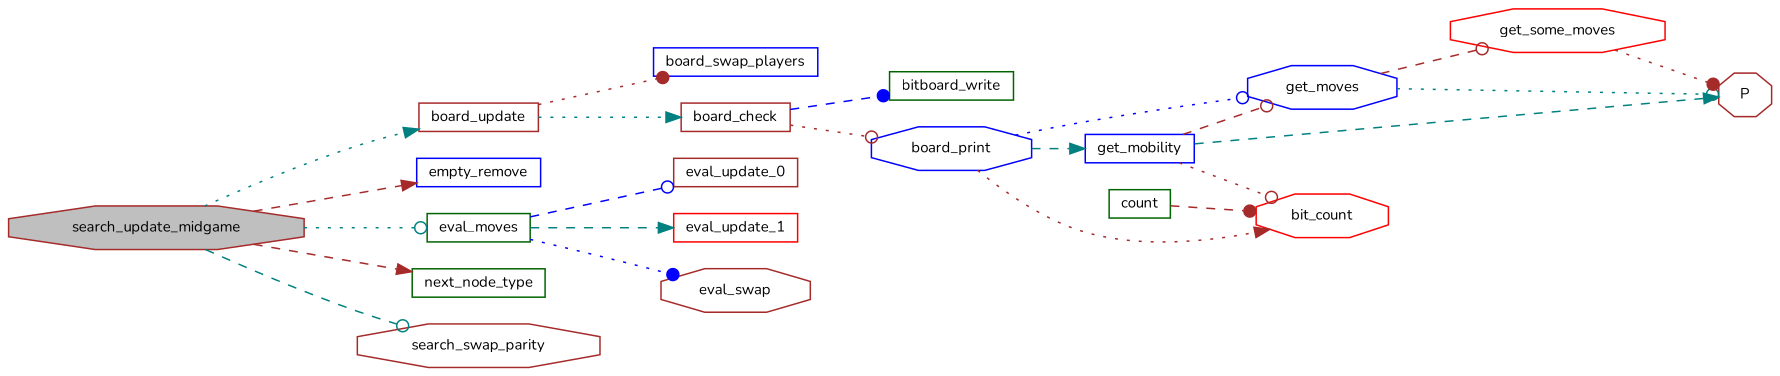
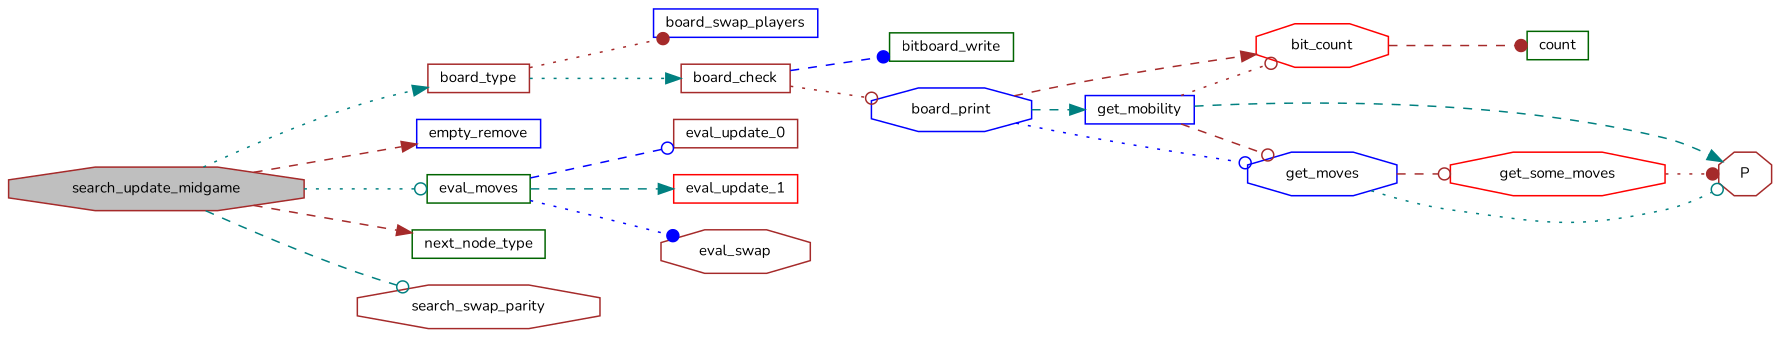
node "board_update": label "board_update" -> "board_type"
edge "count" -> "bit_count": reversed
edge "board_print" -> "bit_count": style dotted -> dashed
